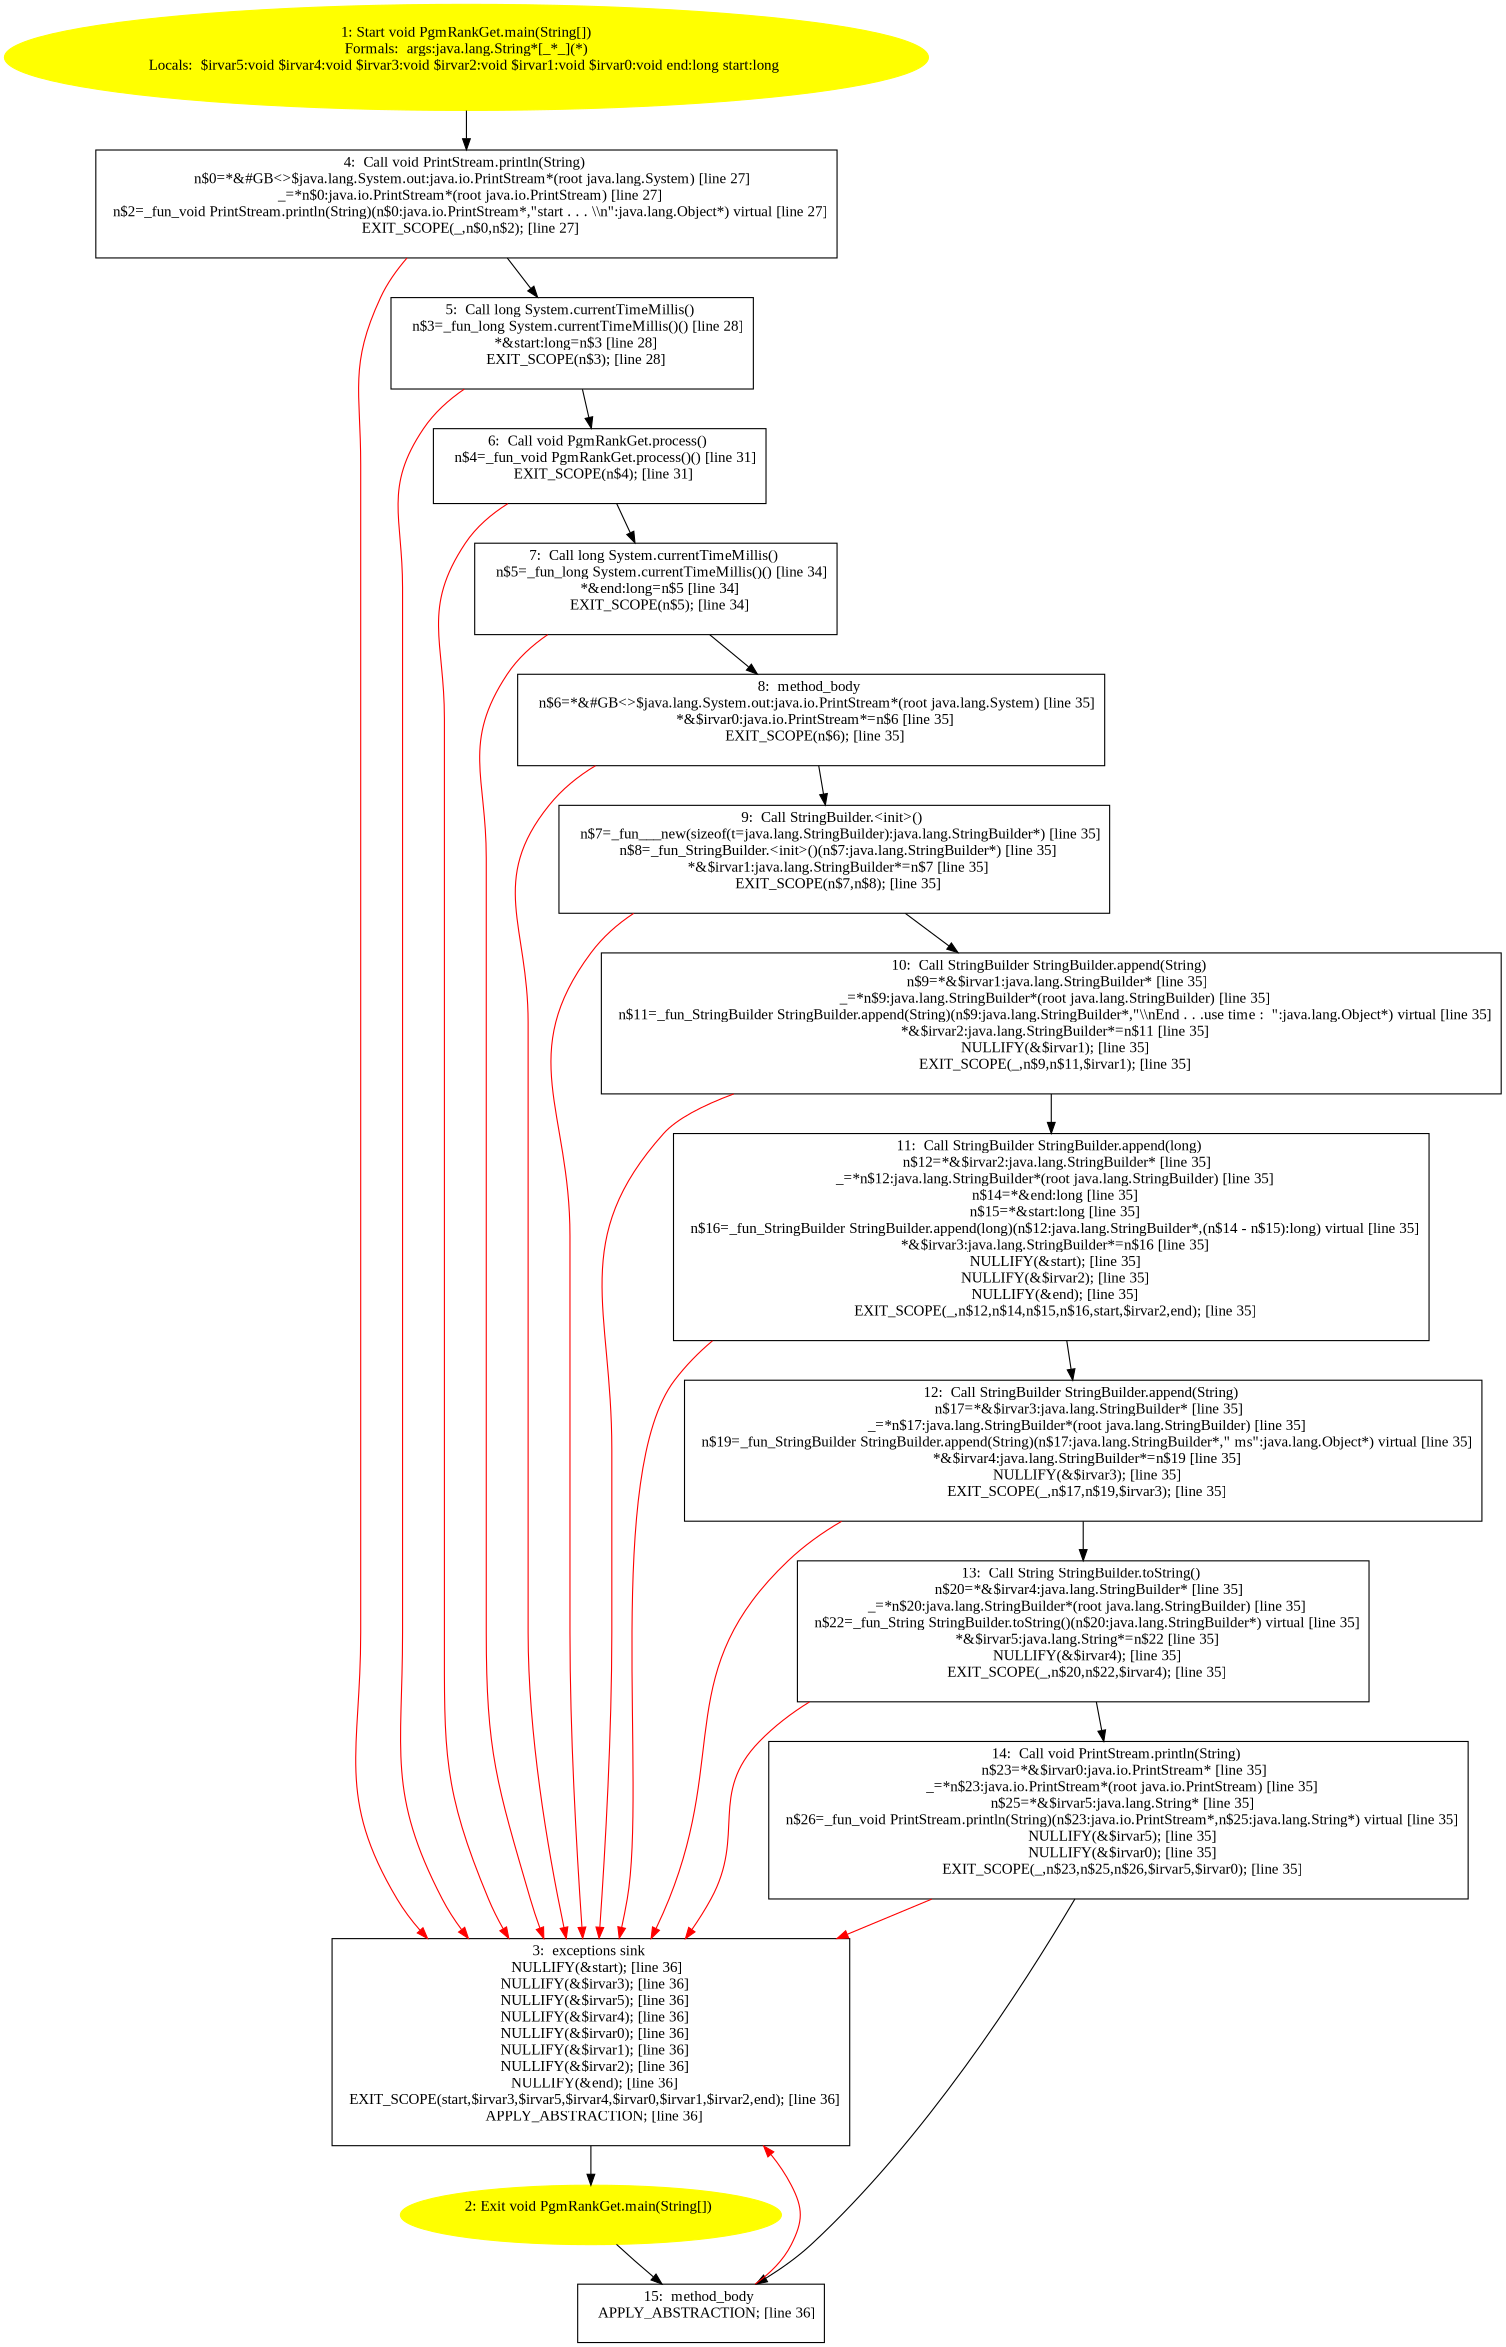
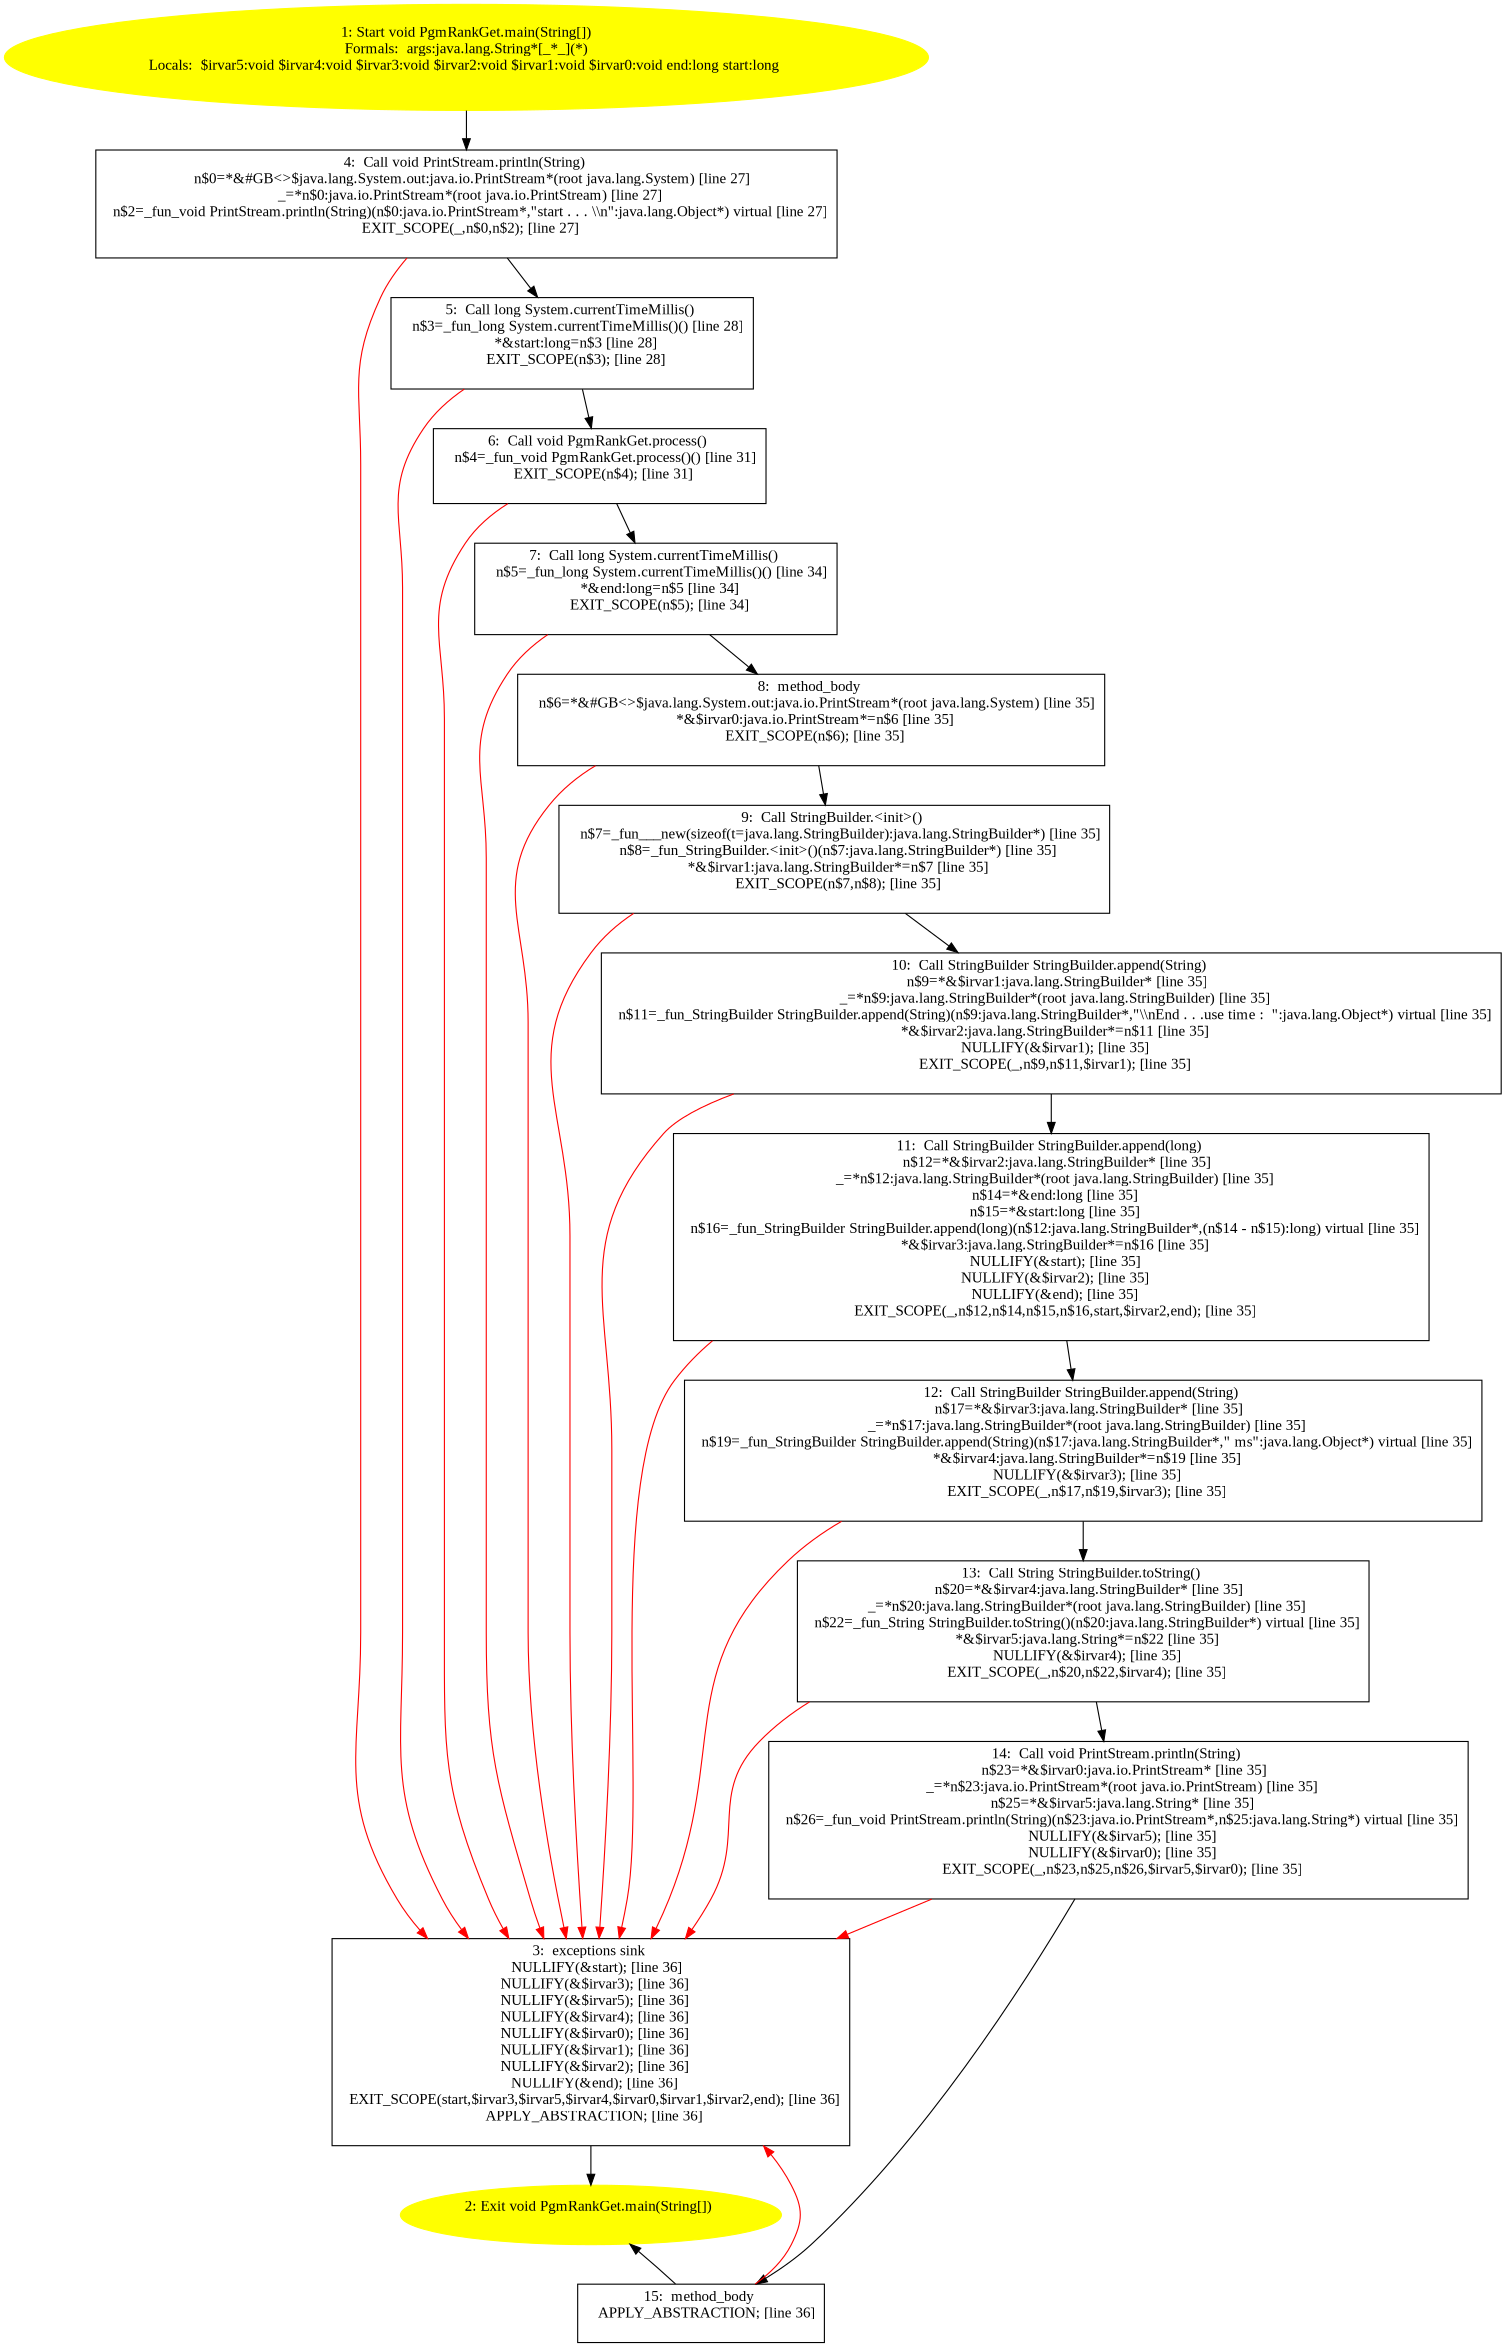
edge "2: Exit void PgmRankGet.main(String[])" -> "15:  method_body APPLY_ABSTRACTION; [line 36]": reversed
